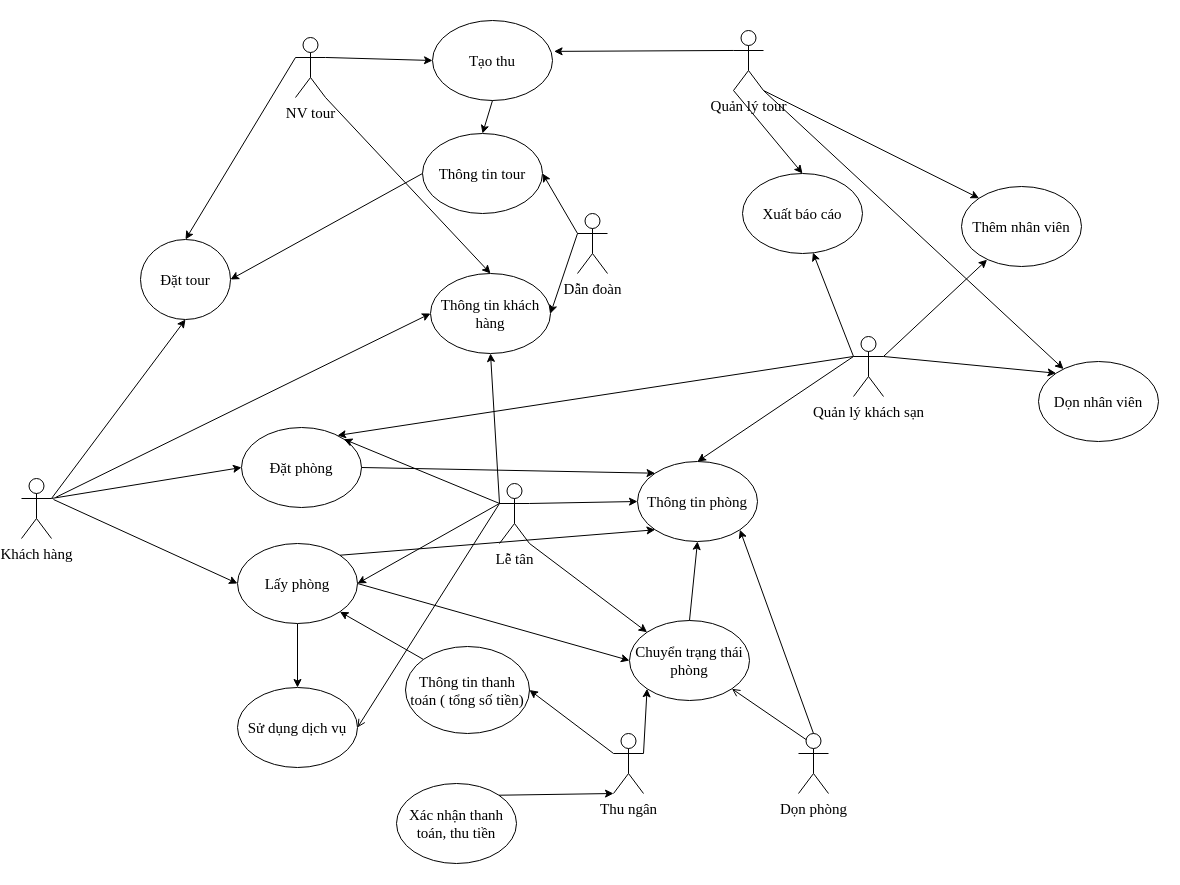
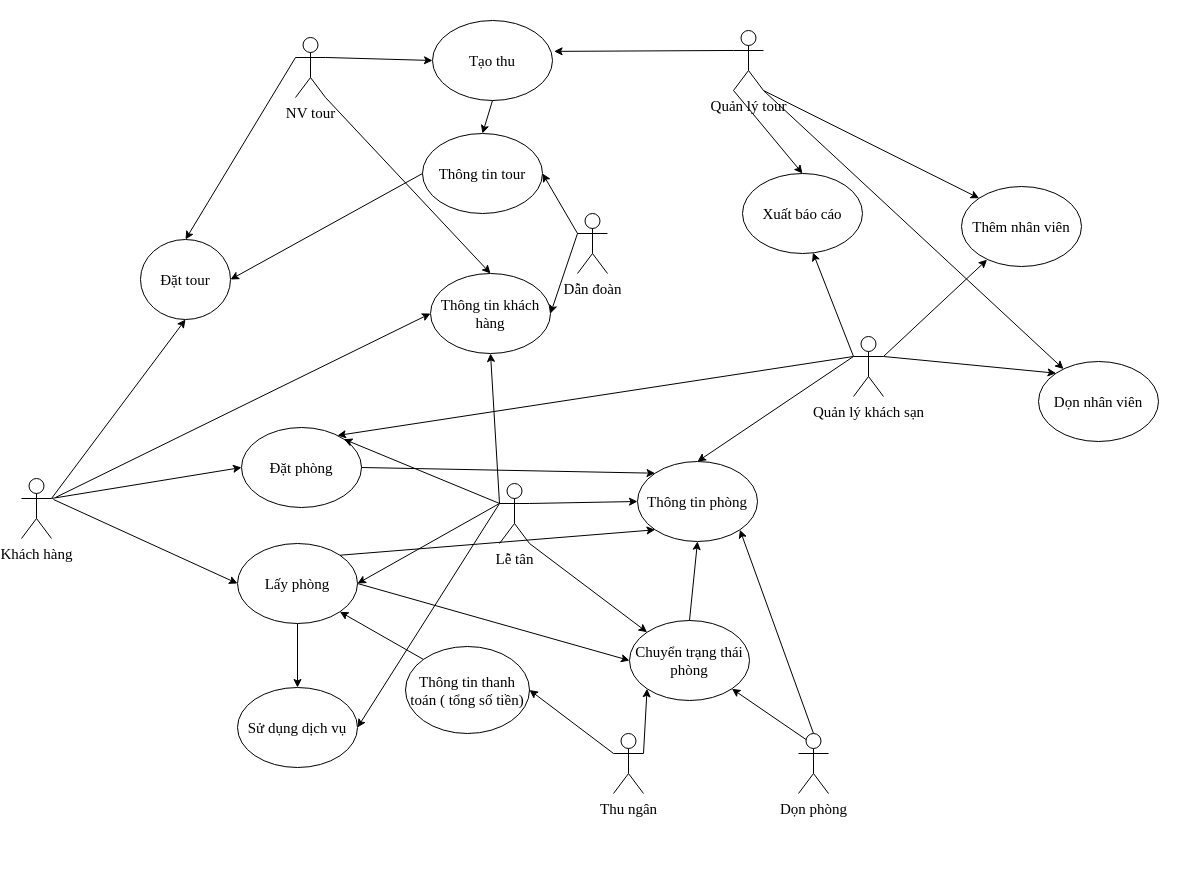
edge "Dọn phòng" -> "Chuyển trạng thái phòng": arrowhead open -> classic
edge "Lễ tân" -> "Sử dụng dịch vụ": arrowhead open -> classic
edge "Xác nhận thanh toán, thu tiền" -> "Thu ngân": removed
node "Xác nhận thanh toán, thu tiền": removed
